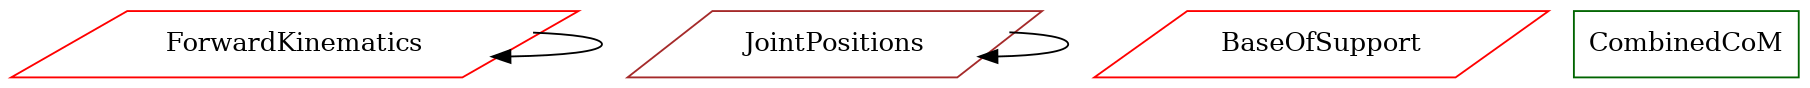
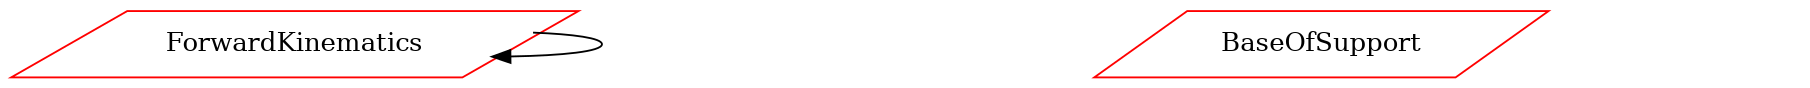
node "JointPositions": removed
node "CombinedCoM": removed
